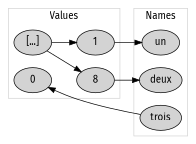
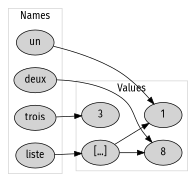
edge "1" -> "un": reversed
node "0": label "0" -> "3"
edge "8" -> "deux": reversed
node "liste": added
